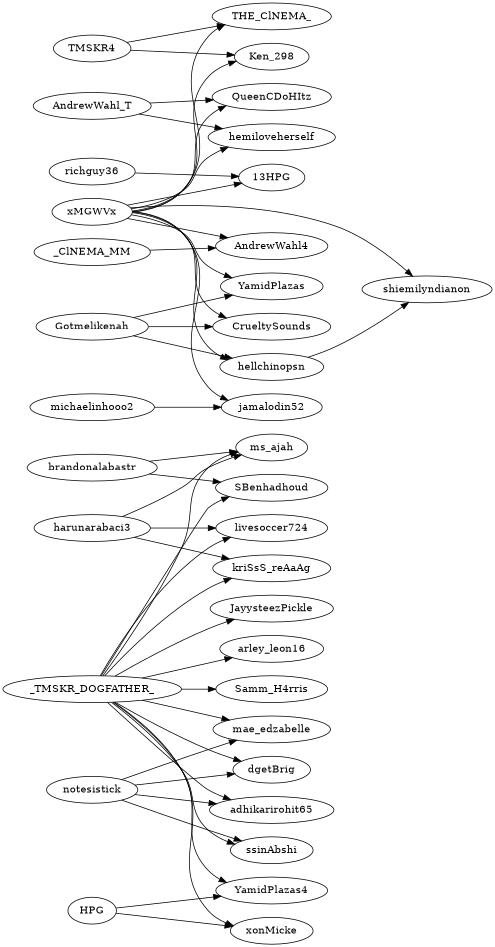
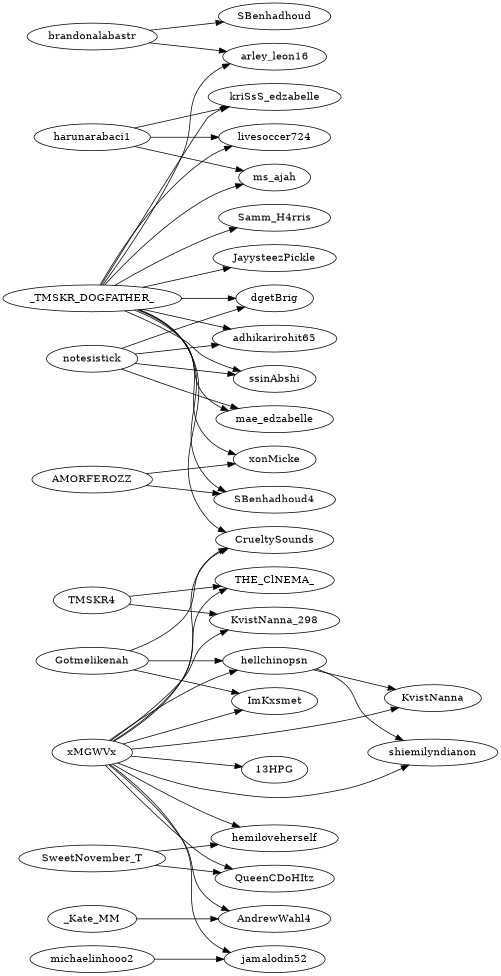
node "Ken_298": label "Ken_298" -> "KvistNanna_298"
node "AndrewWahl_T": label "AndrewWahl_T" -> "SweetNovember_T"
node "richguy36": removed
node "_ClNEMA_MM": label "_ClNEMA_MM" -> "_Kate_MM"
node "YamidPlazas": label "YamidPlazas" -> "ImKxsmet"
edge "brandonalabastr" -> "ms_ajah": now "brandonalabastr" -> "arley_leon16"
node "harunarabaci3": label "harunarabaci3" -> "harunarabaci1"
node "kriSsS_reAaAg": label "kriSsS_reAaAg" -> "kriSsS_edzabelle"
edge "_TMSKR_DOGFATHER_" -> "SBenhadhoud": now "_TMSKR_DOGFATHER_" -> "CrueltySounds"
node "KvistNanna": added
node "YamidPlazas4": label "YamidPlazas4" -> "SBenhadhoud4"
node "HPG": label "HPG" -> "AMORFEROZZ"
